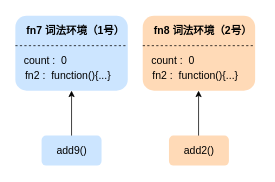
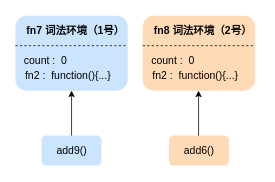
node "add2()": label "add2()" -> "add6()"
